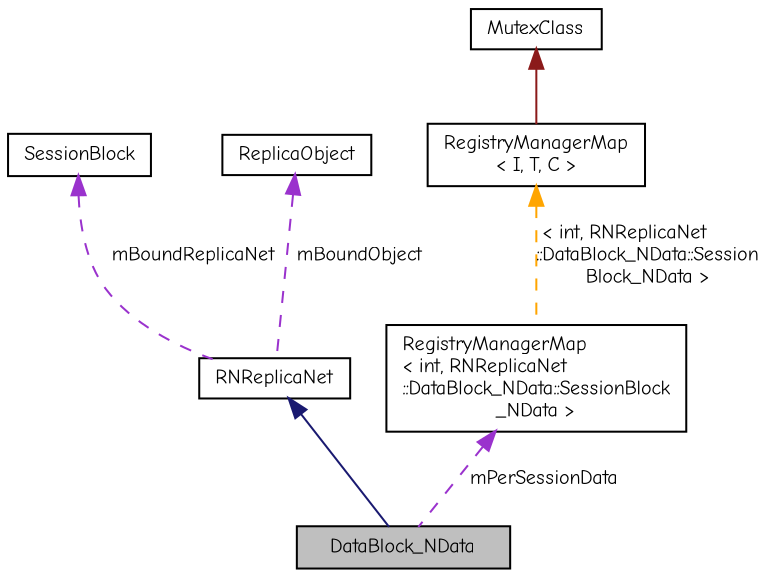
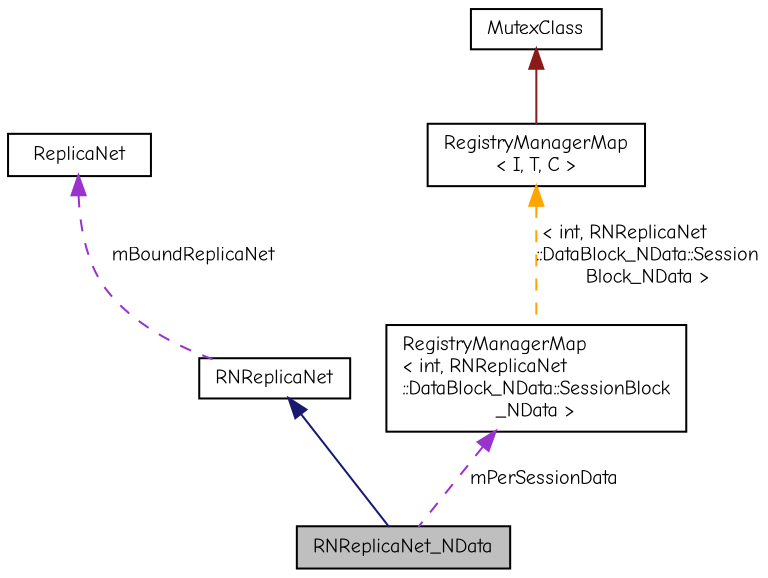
node "SessionBlock": label "SessionBlock" -> "ReplicaNet"
node "ReplicaObject": removed
node "DataBlock_NData": label "DataBlock_NData" -> "RNReplicaNet_NData"
